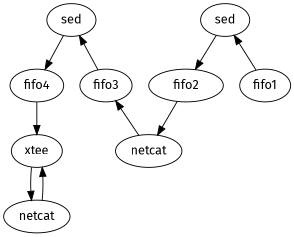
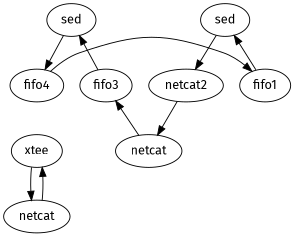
node "fifo2": label "fifo2" -> "netcat2"
edge "fifo4" -> "xtee": now "fifo4" -> "fifo1"
